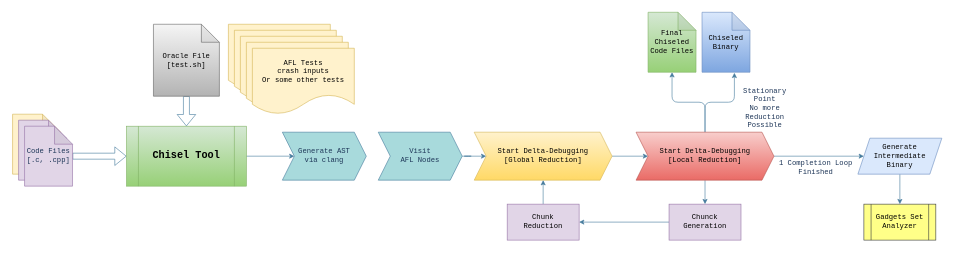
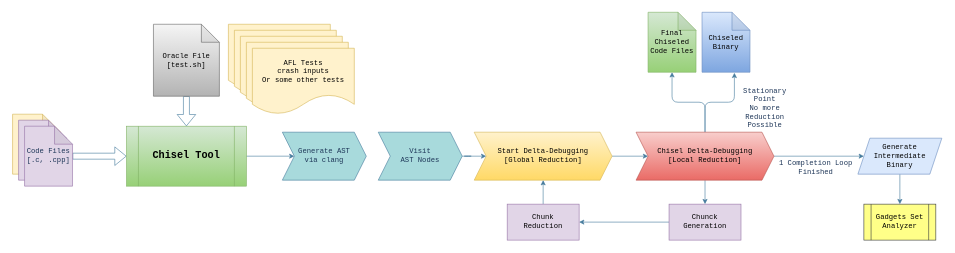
node "Visit AFL Nodes": label "Visit AFL Nodes" -> "Visit AST Nodes"
node "Start Delta-Debugging [Local Reduction]": label "Start Delta-Debugging [Local Reduction]" -> "Chisel Delta-Debugging [Local Reduction]"
